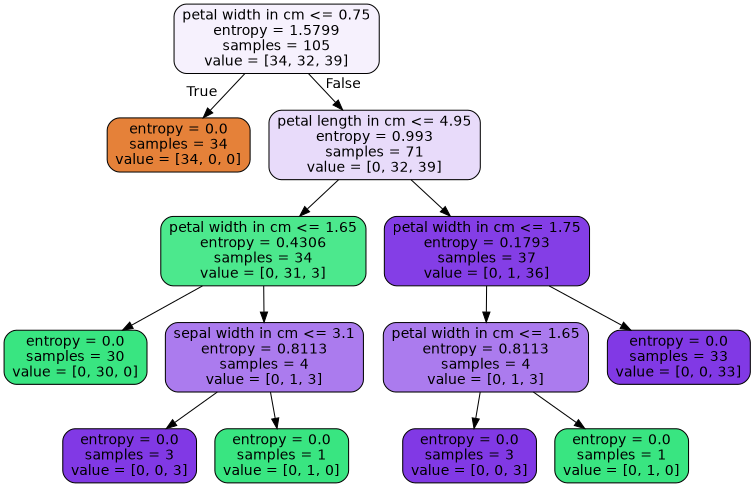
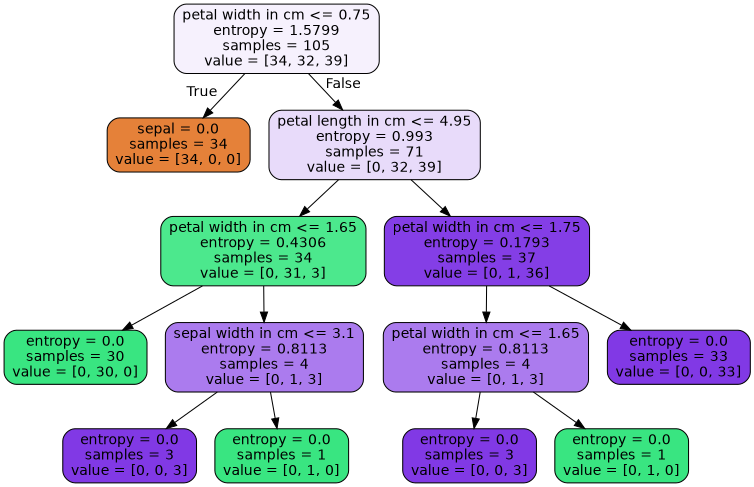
node "entropy = 0.0 samples = 34 value = [34, 0, 0]": label "entropy = 0.0 samples = 34 value = [34, 0, 0]" -> "sepal = 0.0 samples = 34 value = [34, 0, 0]"
